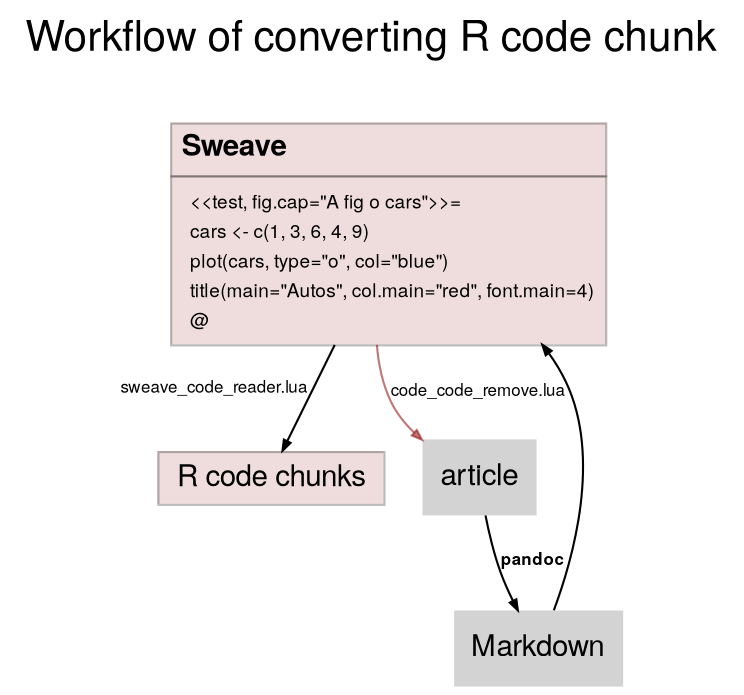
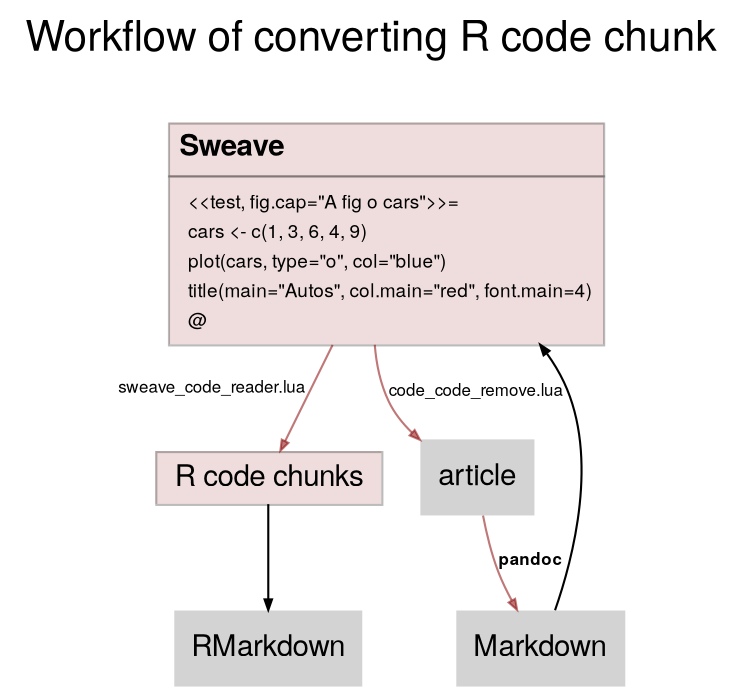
edge "Sweave" -> "R code chunks": color black -> #88000088
edge "article" -> "Markdown": color black -> #88000088
node "RMarkdown": added
